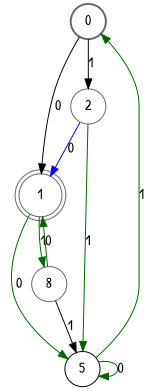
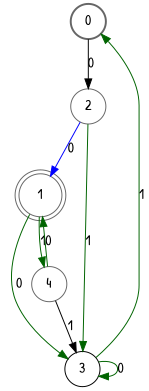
edge "0" -> "2": label "1" -> "0"
edge "0" -> "1": removed, label "0"
node "8": label "8" -> "4"
node "5": label "5" -> "3"
